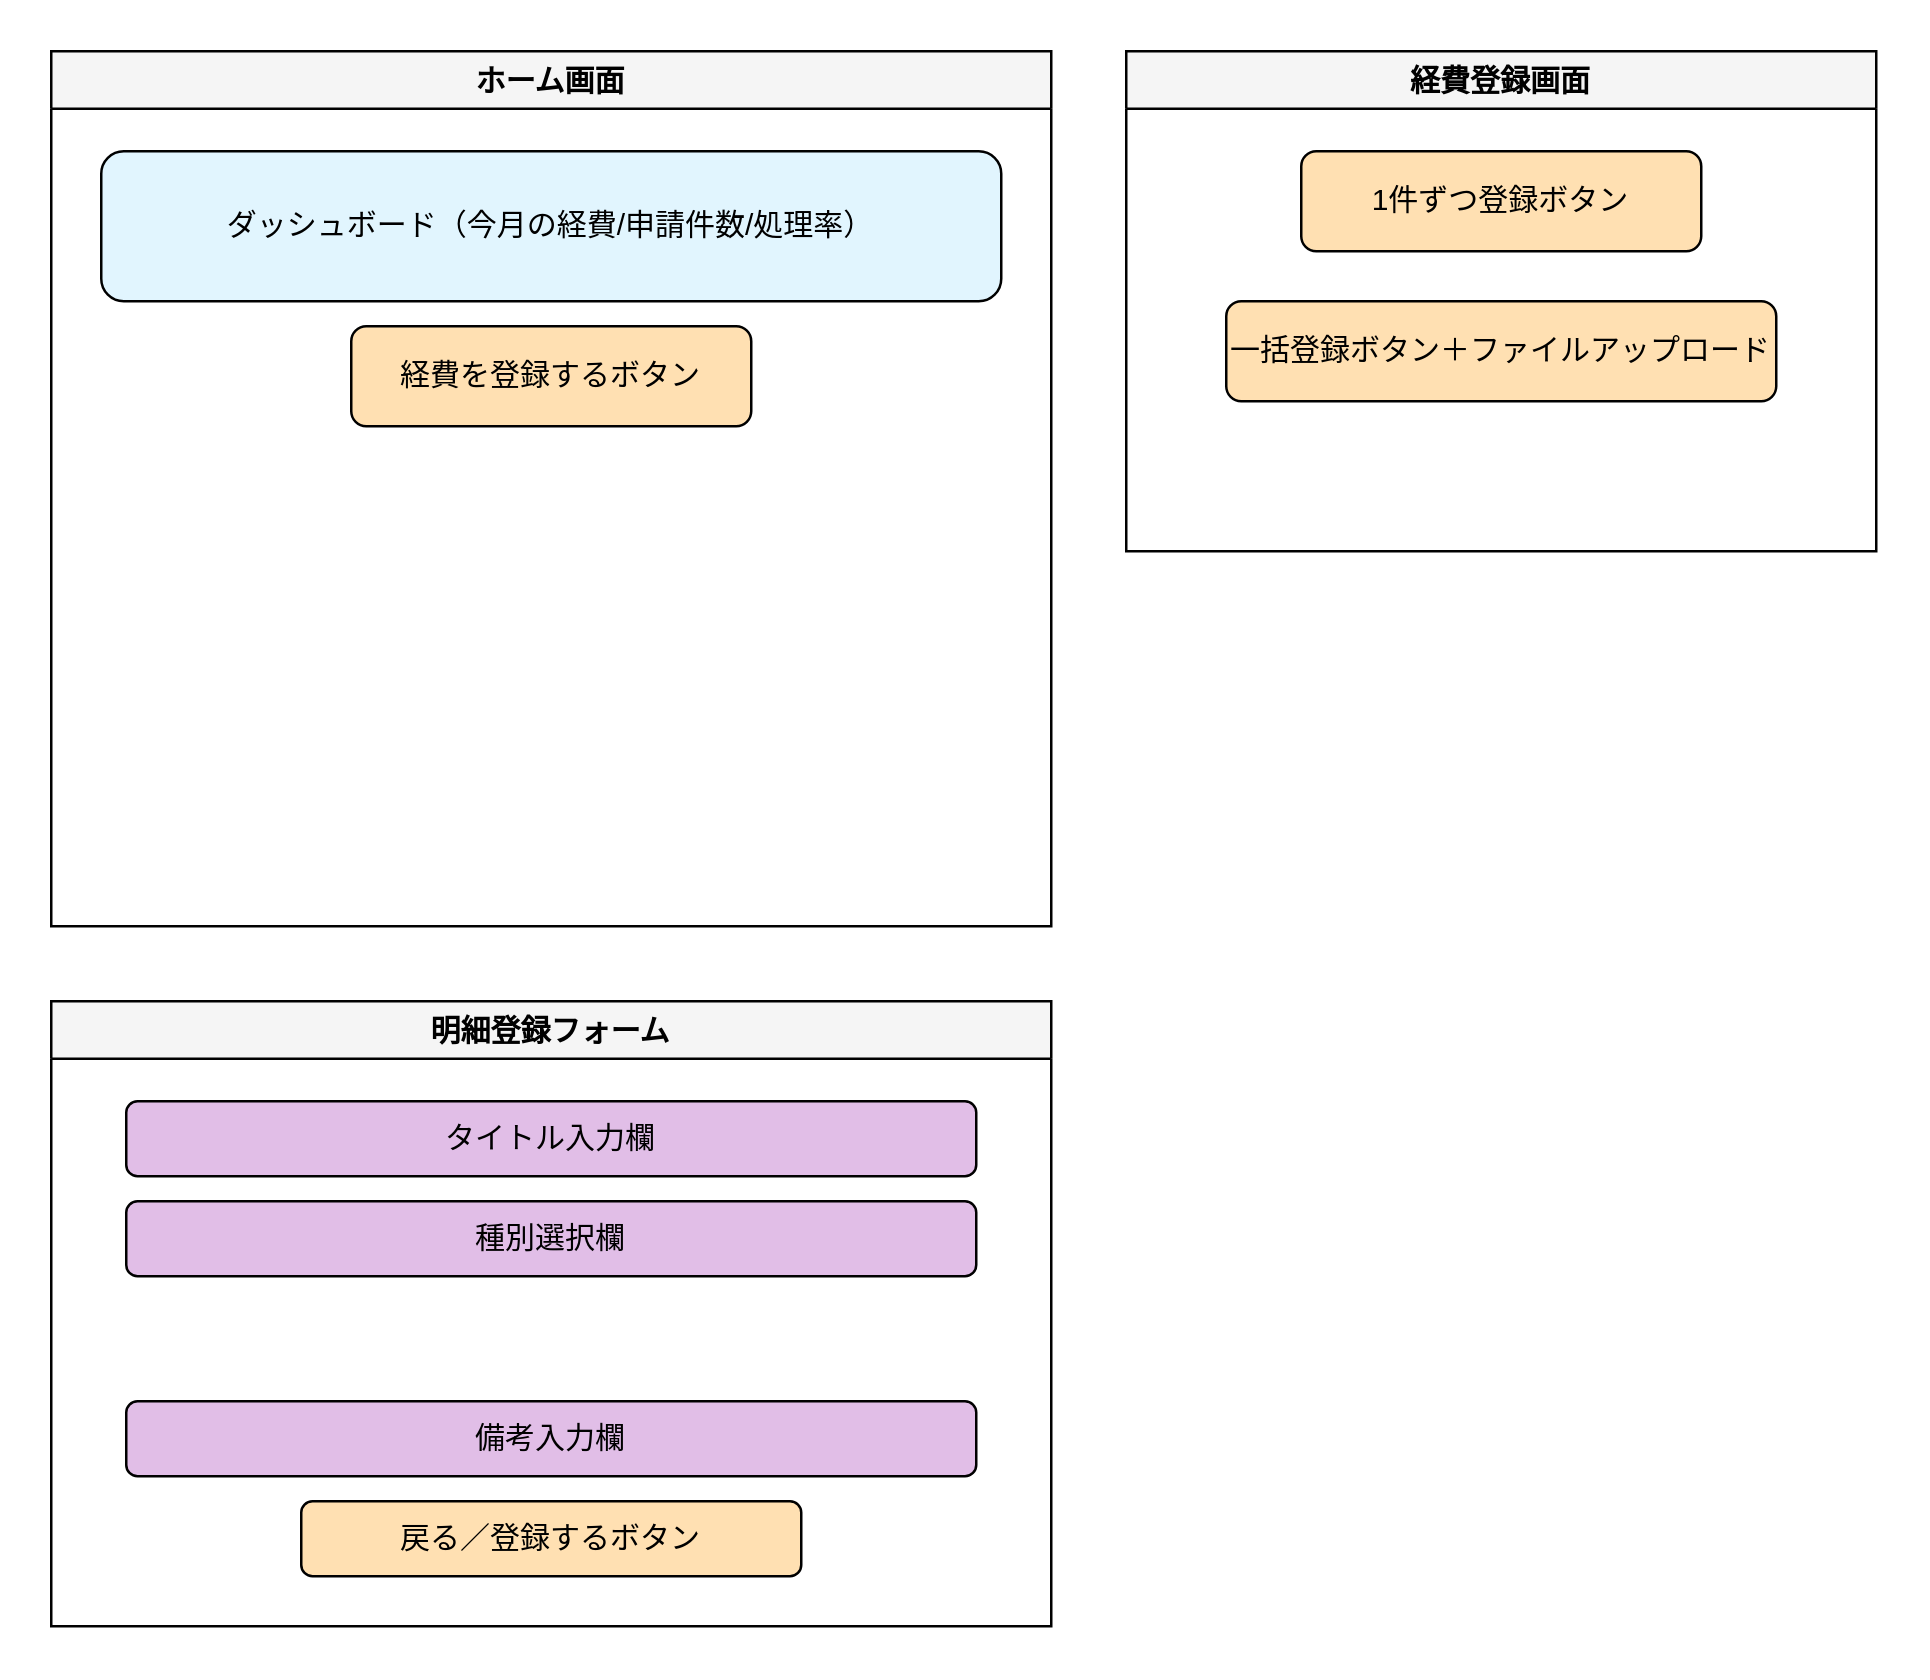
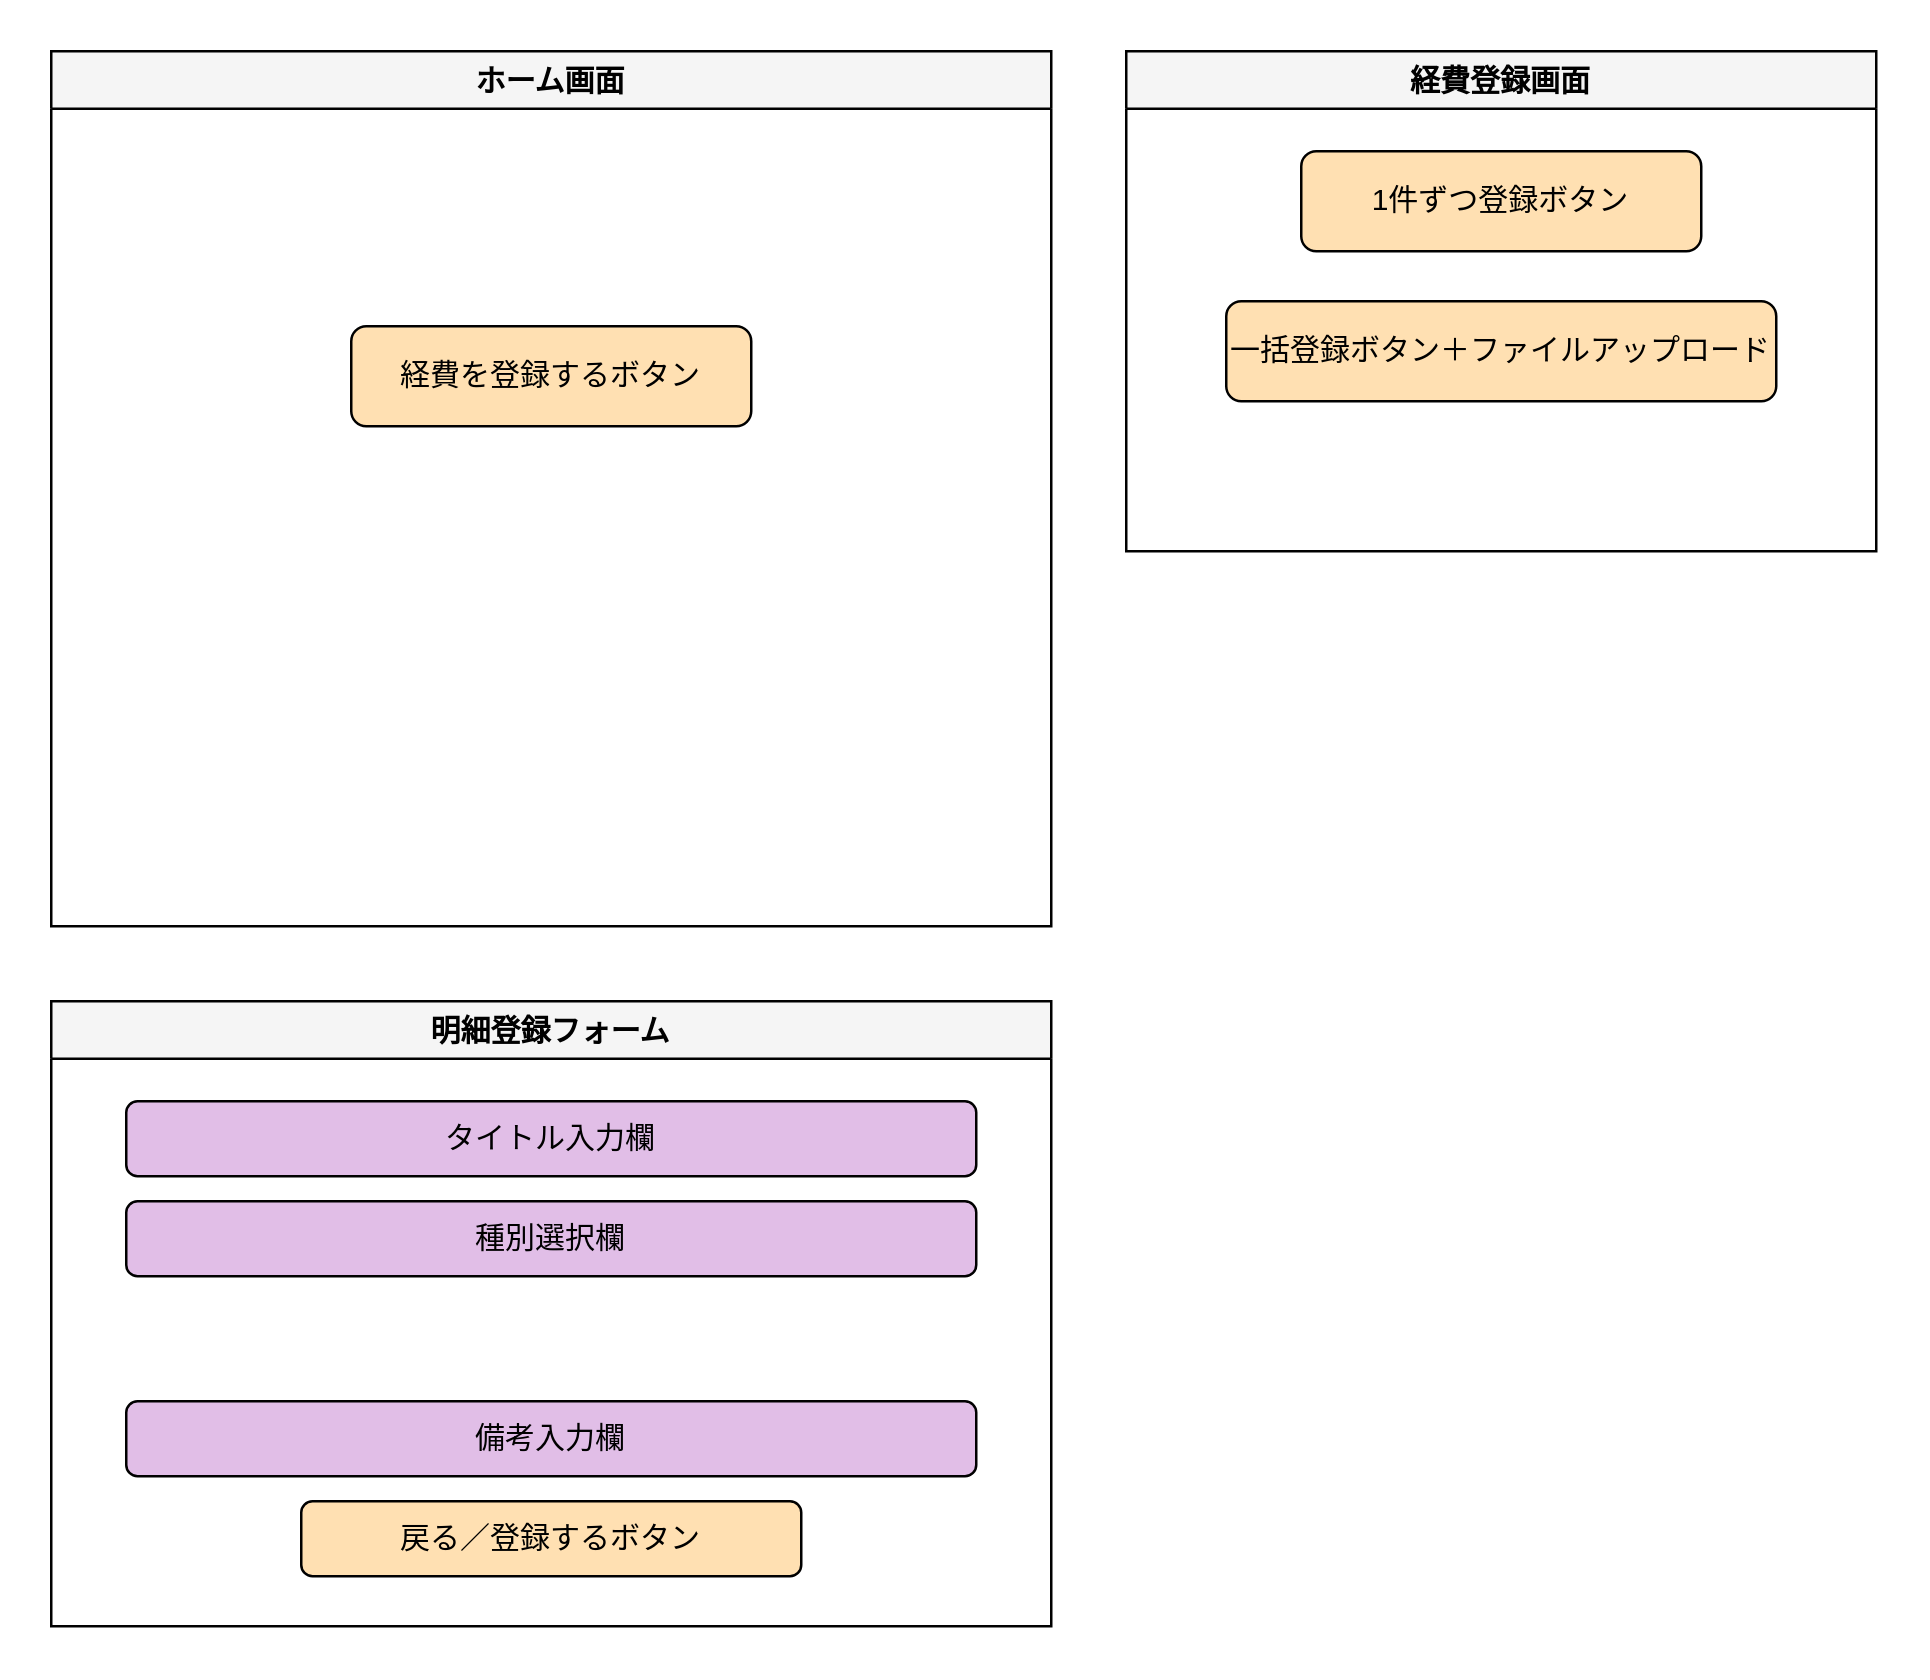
node "ダッシュボード（今月の経費/申請件数/処理率）": removed
